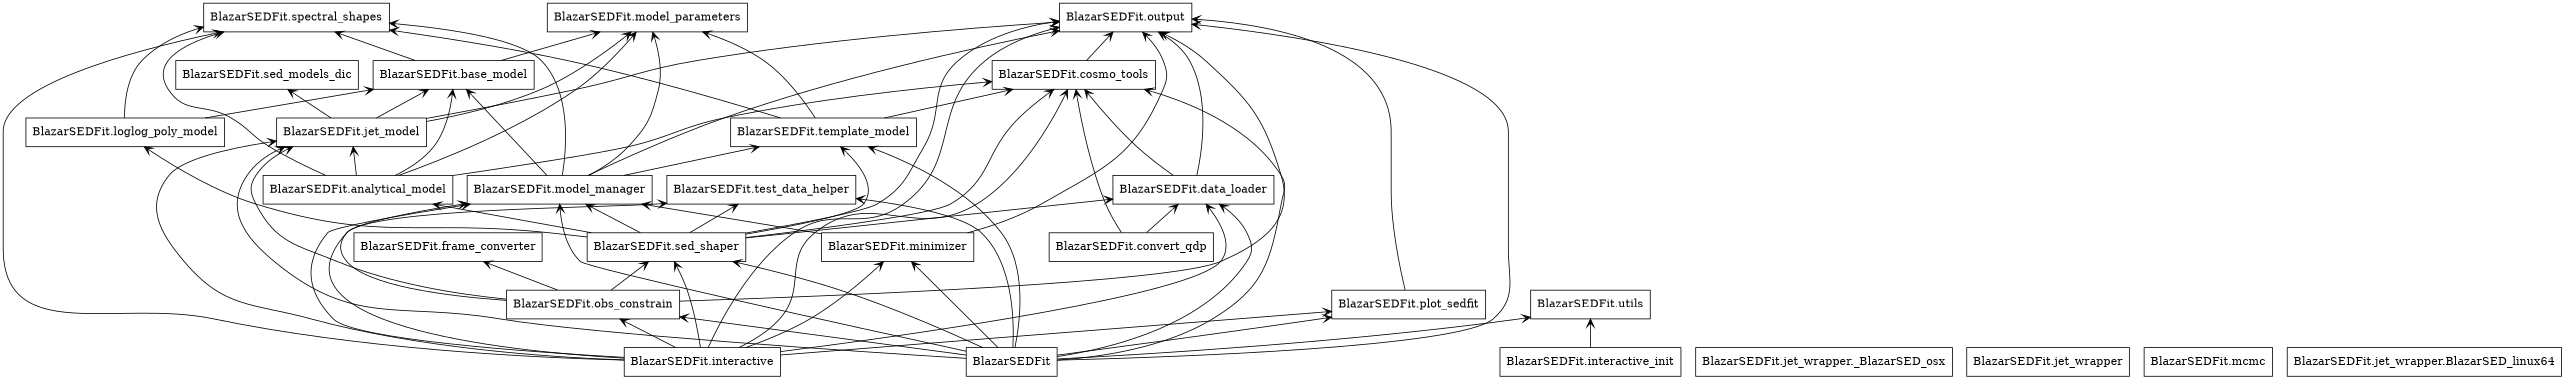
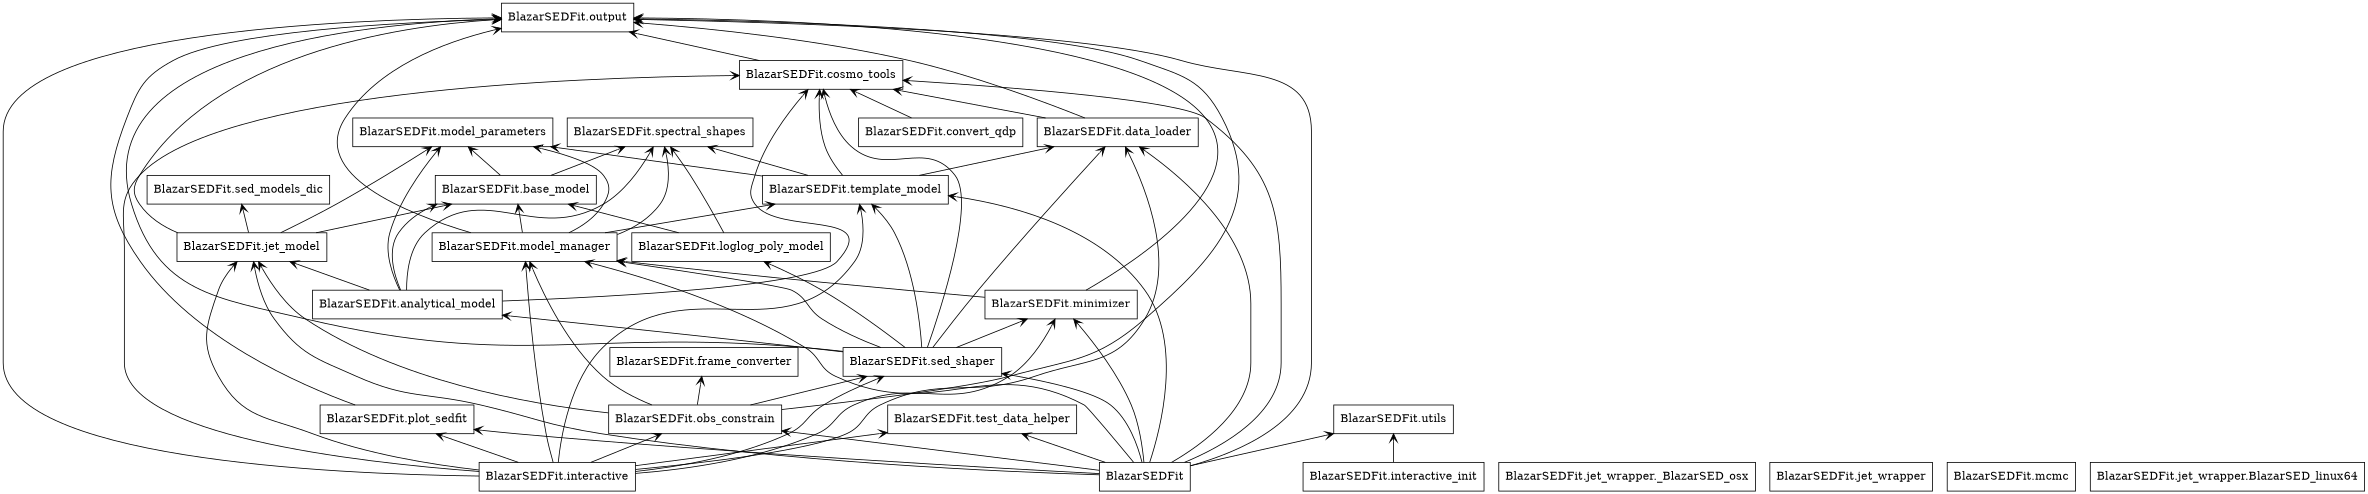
edge "BlazarSEDFit.sed_shaper" -> "BlazarSEDFit.test_data_helper": now "BlazarSEDFit.sed_shaper" -> "BlazarSEDFit.minimizer"
edge "BlazarSEDFit.convert_qdp" -> "BlazarSEDFit.data_loader": now "BlazarSEDFit.template_model" -> "BlazarSEDFit.data_loader"
edge "BlazarSEDFit.interactive" -> "BlazarSEDFit.spectral_shapes": now "BlazarSEDFit.interactive" -> "BlazarSEDFit.template_model"
